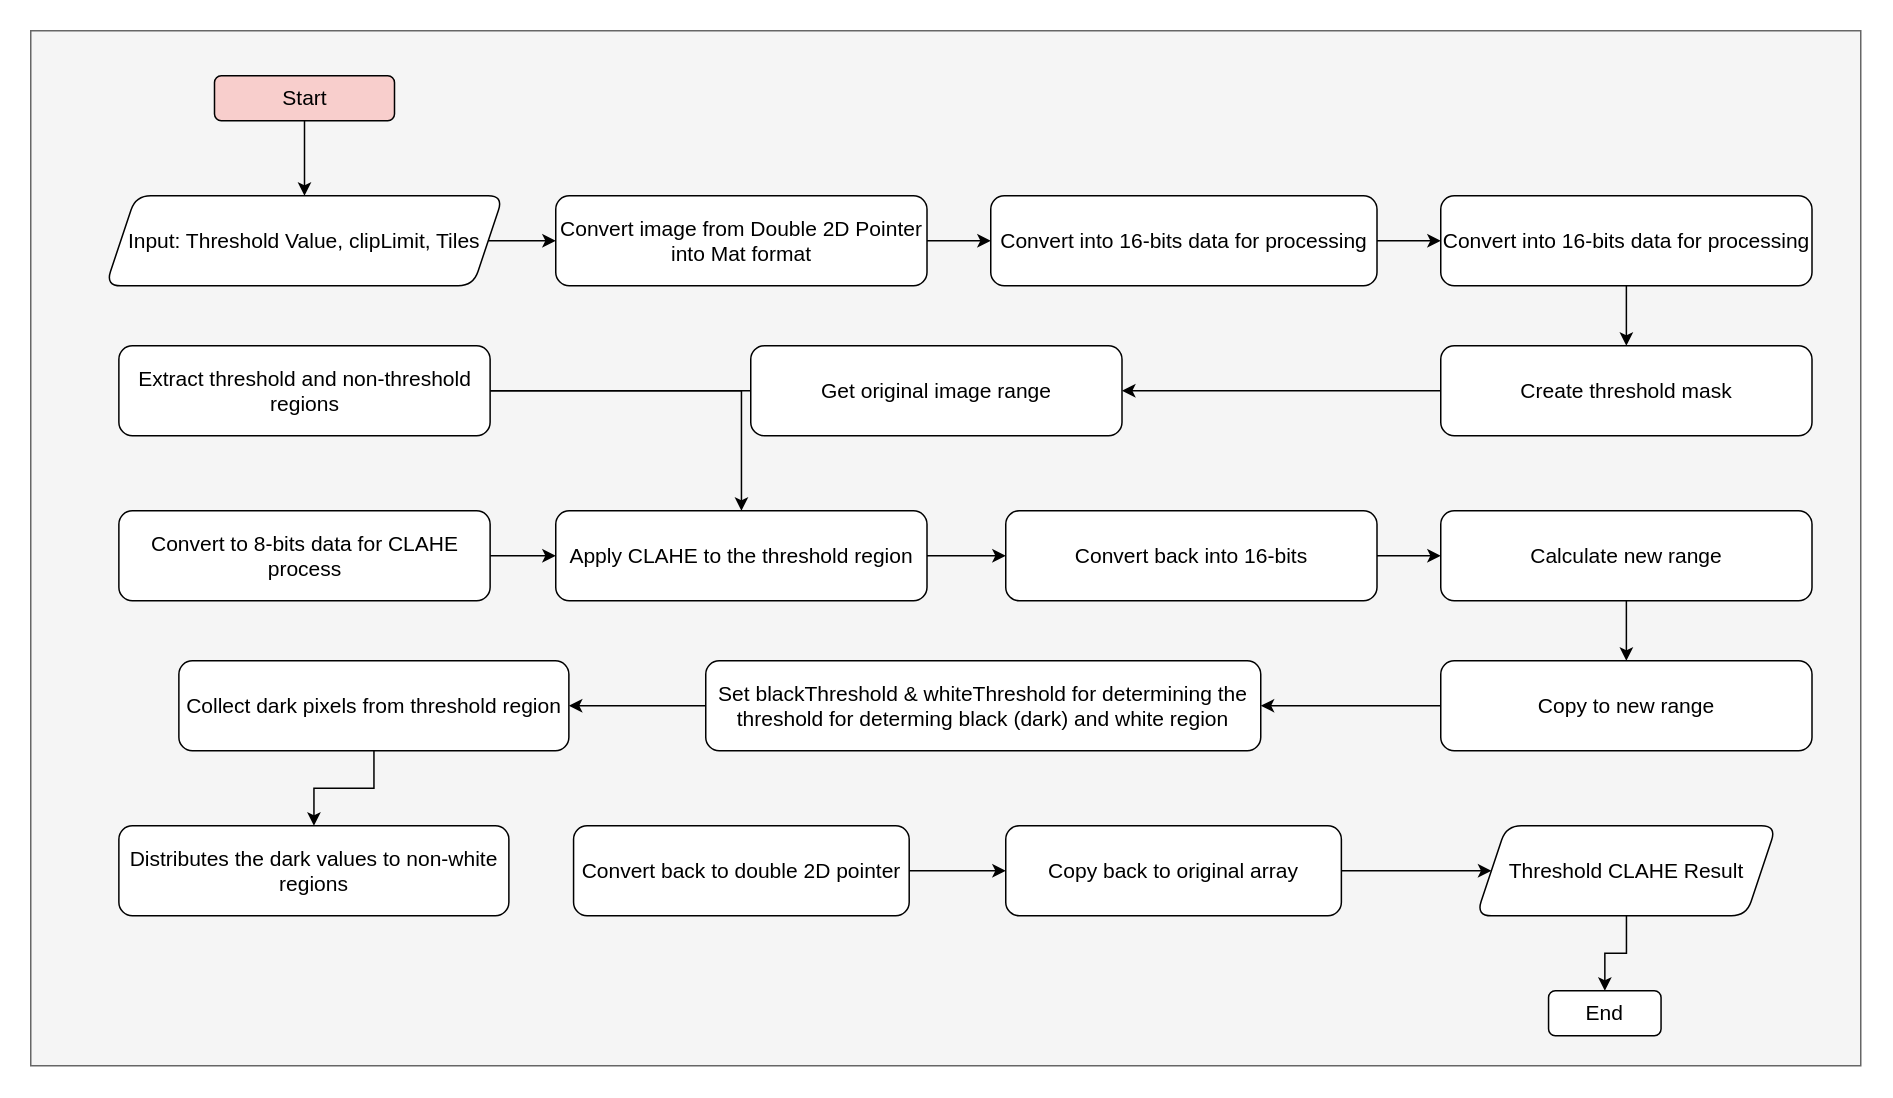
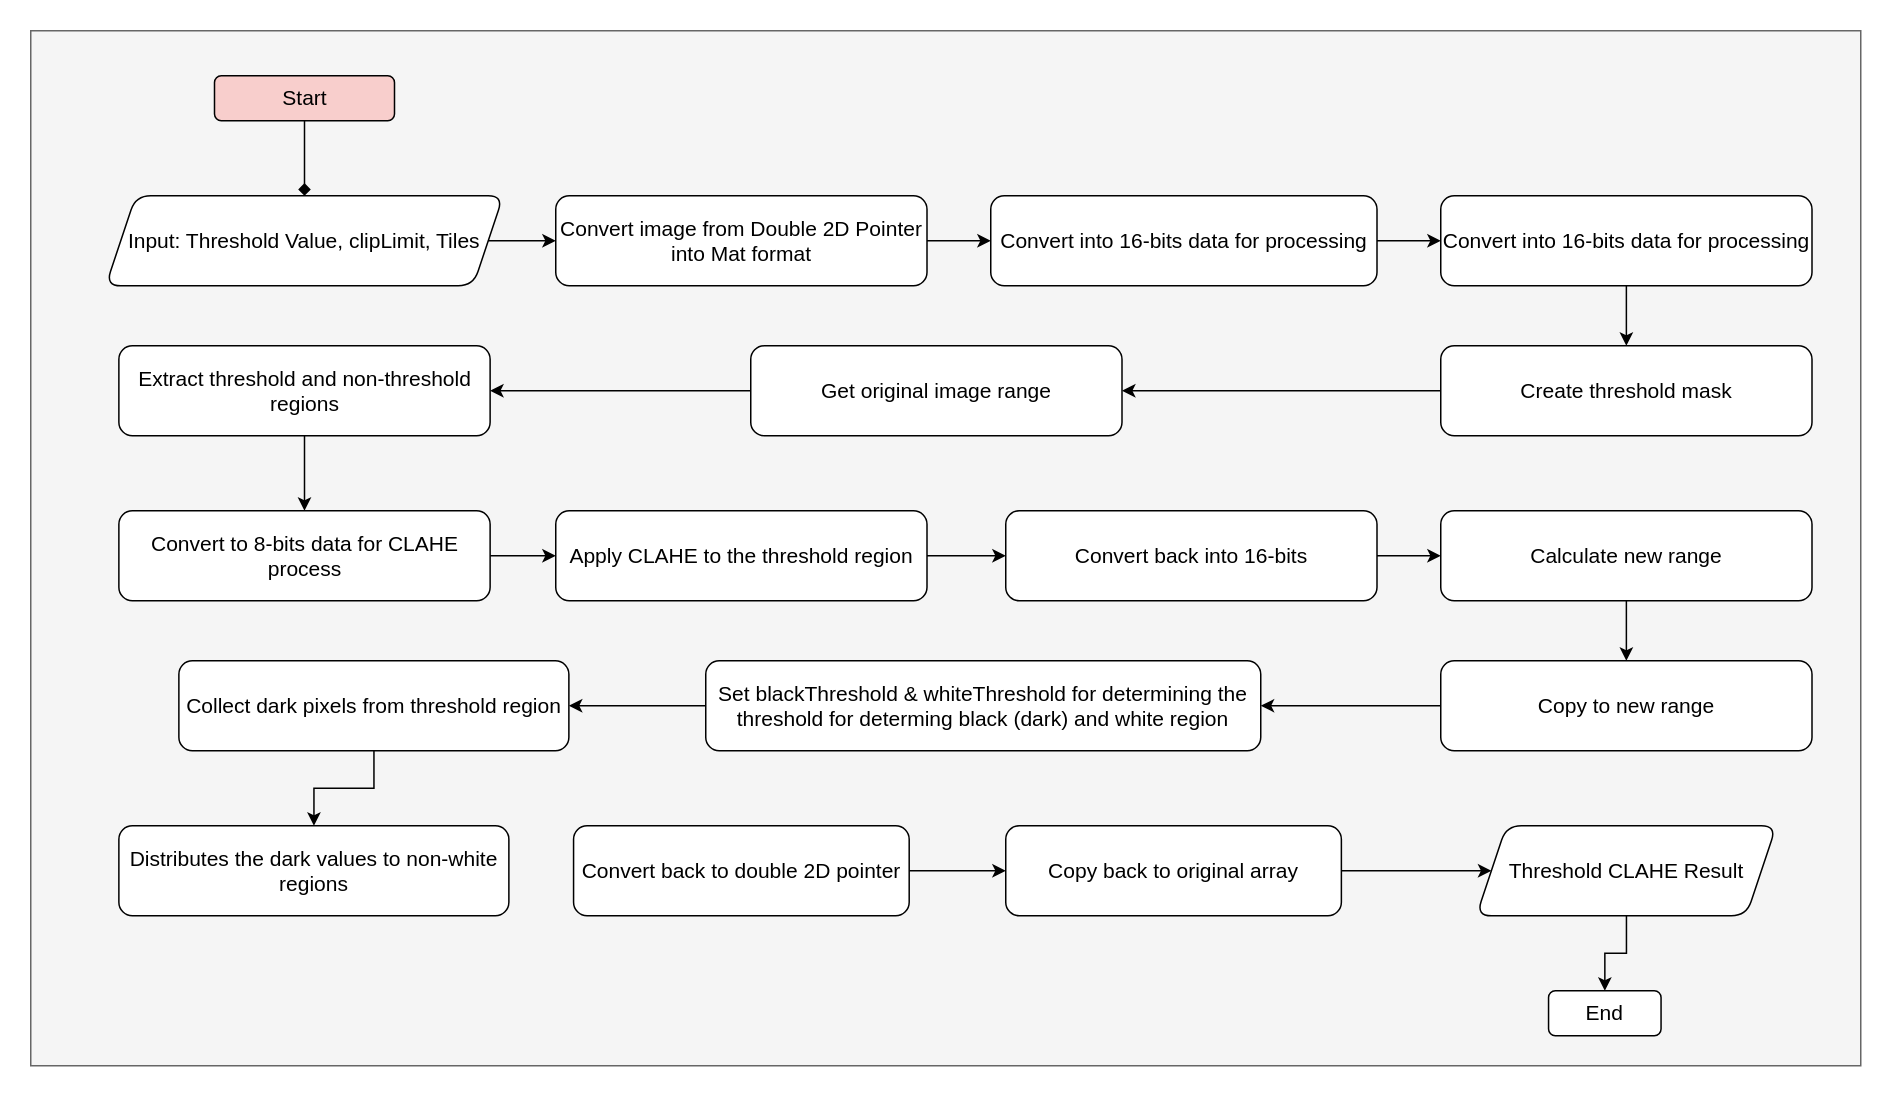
edge "Start" -> "Input: Threshold Value, clipLimit, Tiles": arrowhead classic -> diamond
edge "Extract threshold and non-threshold regions" -- "Get original image range": arrowhead none -> classic
edge "Extract threshold and non-threshold regions" -> "Apply CLAHE to the threshold region": now "Extract threshold and non-threshold regions" -> "Convert to 8-bits data for CLAHE process"
